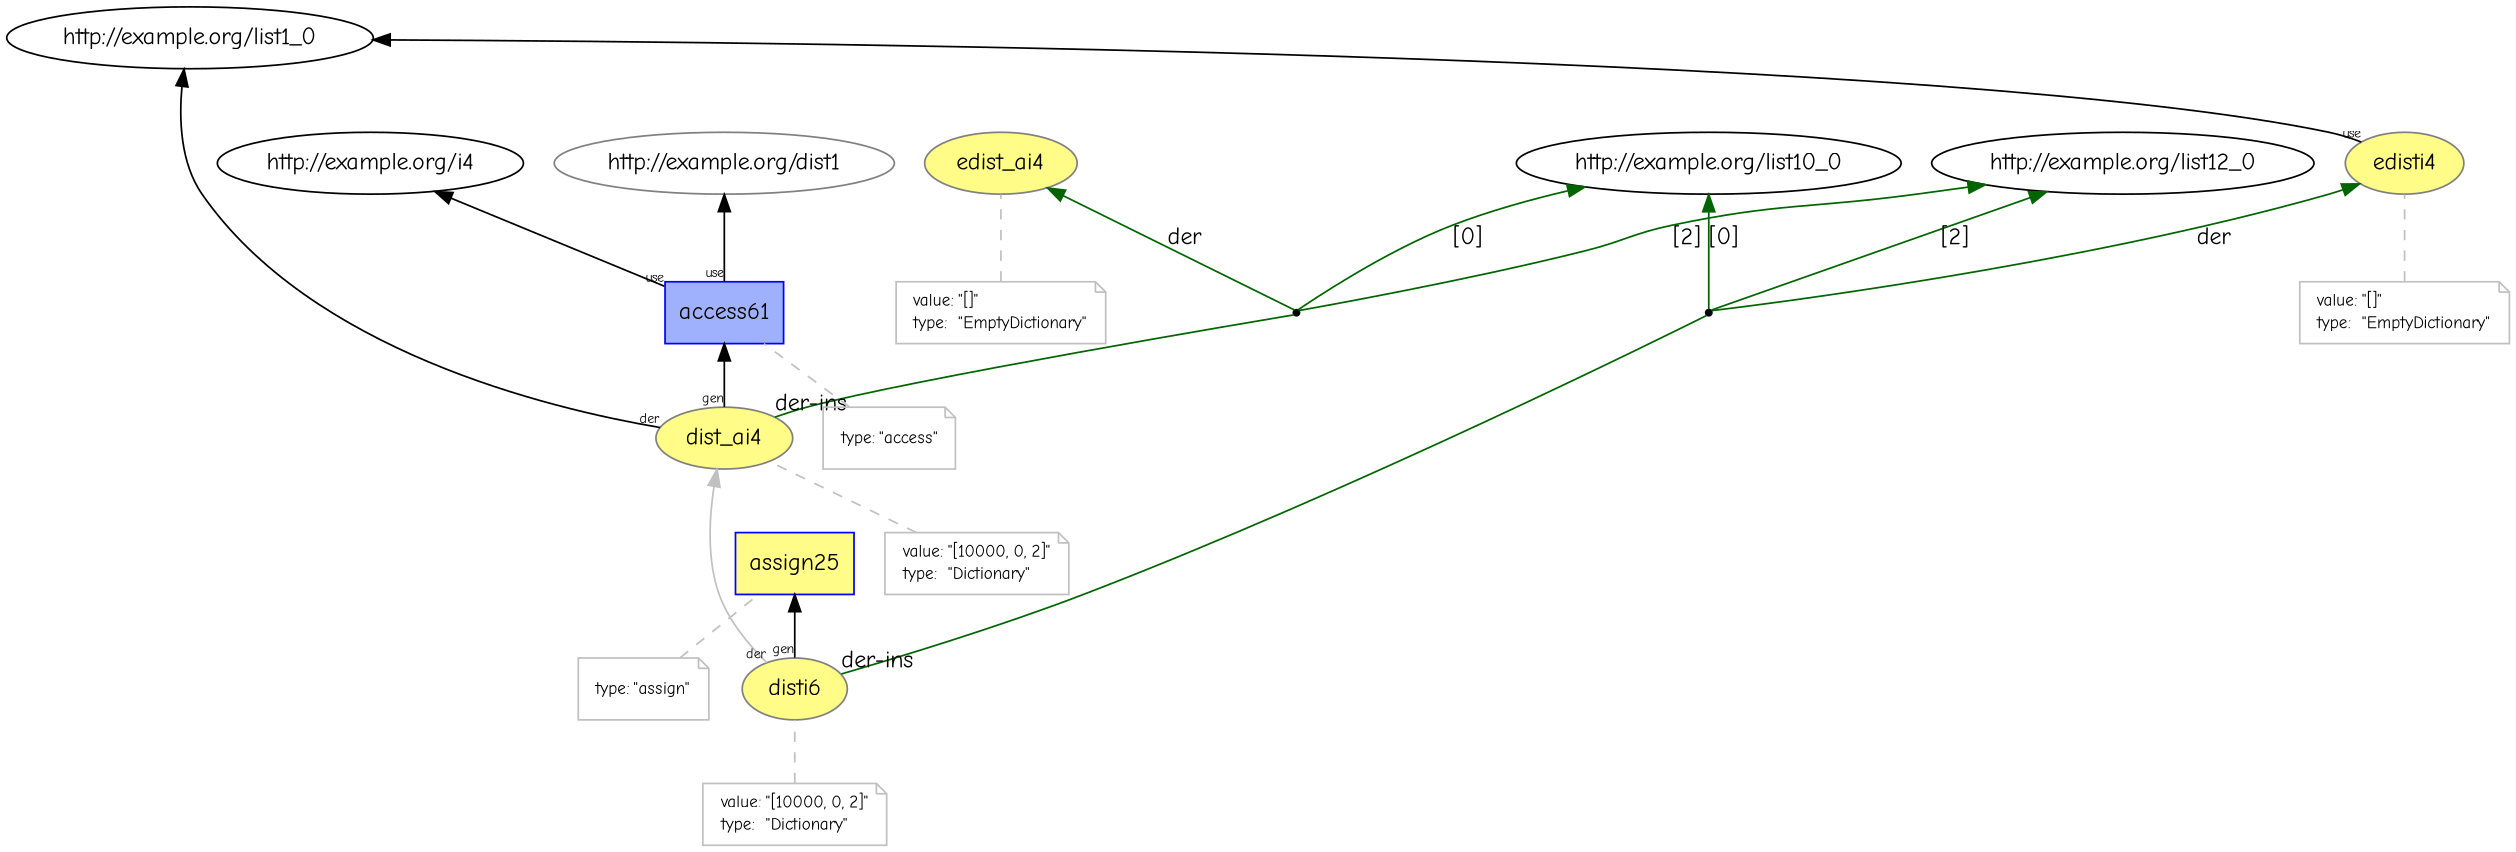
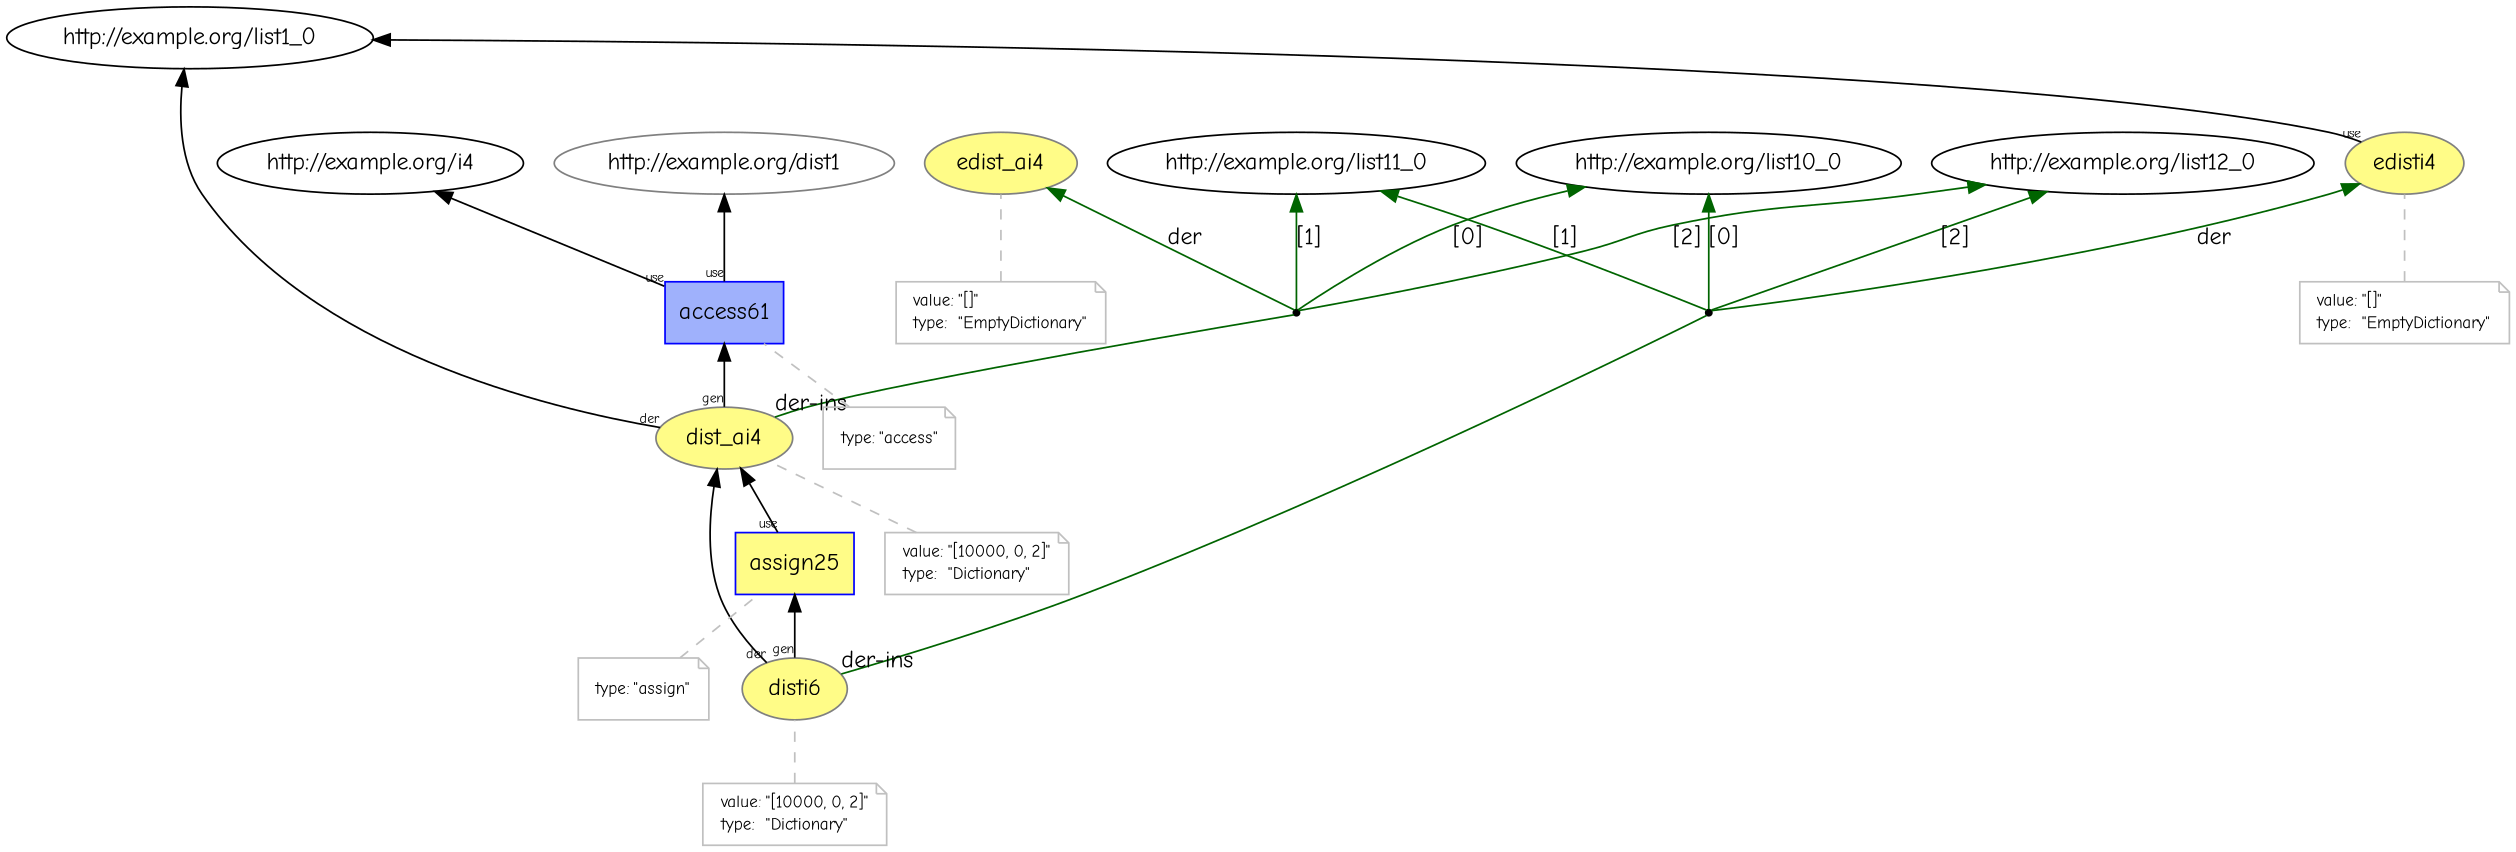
node "http://example.org/list11_0": added
edge "assign25" -> "dist_ai4": added
edge "disti6" -> "dist_ai4": color gray -> black
